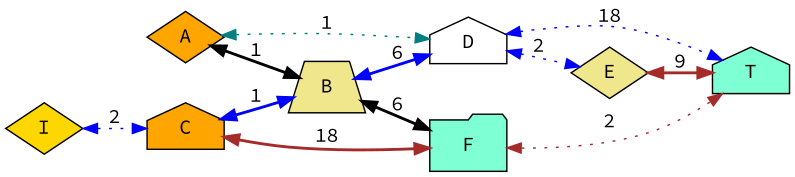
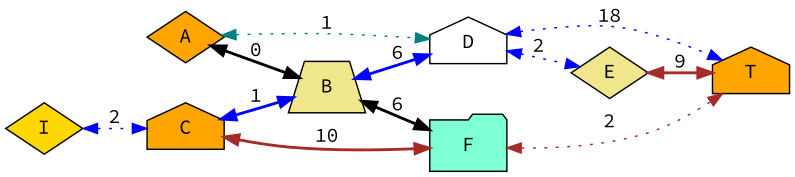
edge "A" -- "B": label "1" -> "0"
node "T": fillcolor aquamarine -> orange
edge "C" -- "F": label "18" -> "10"
